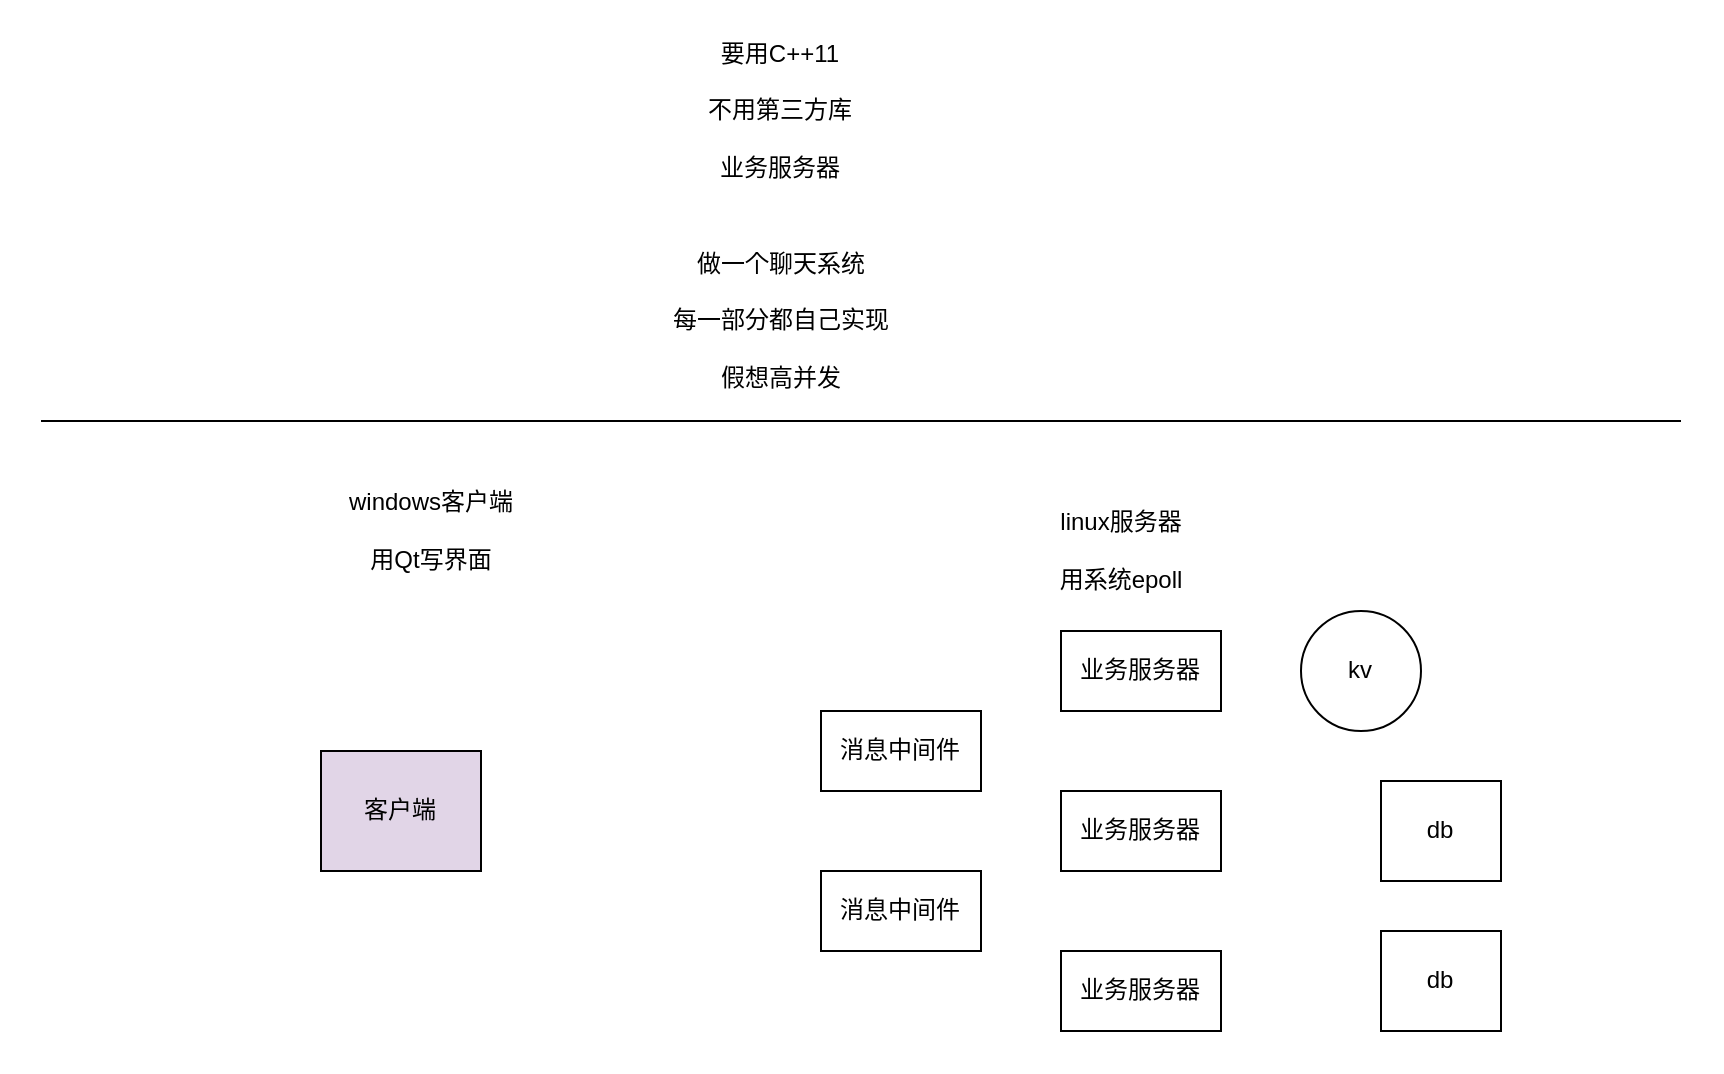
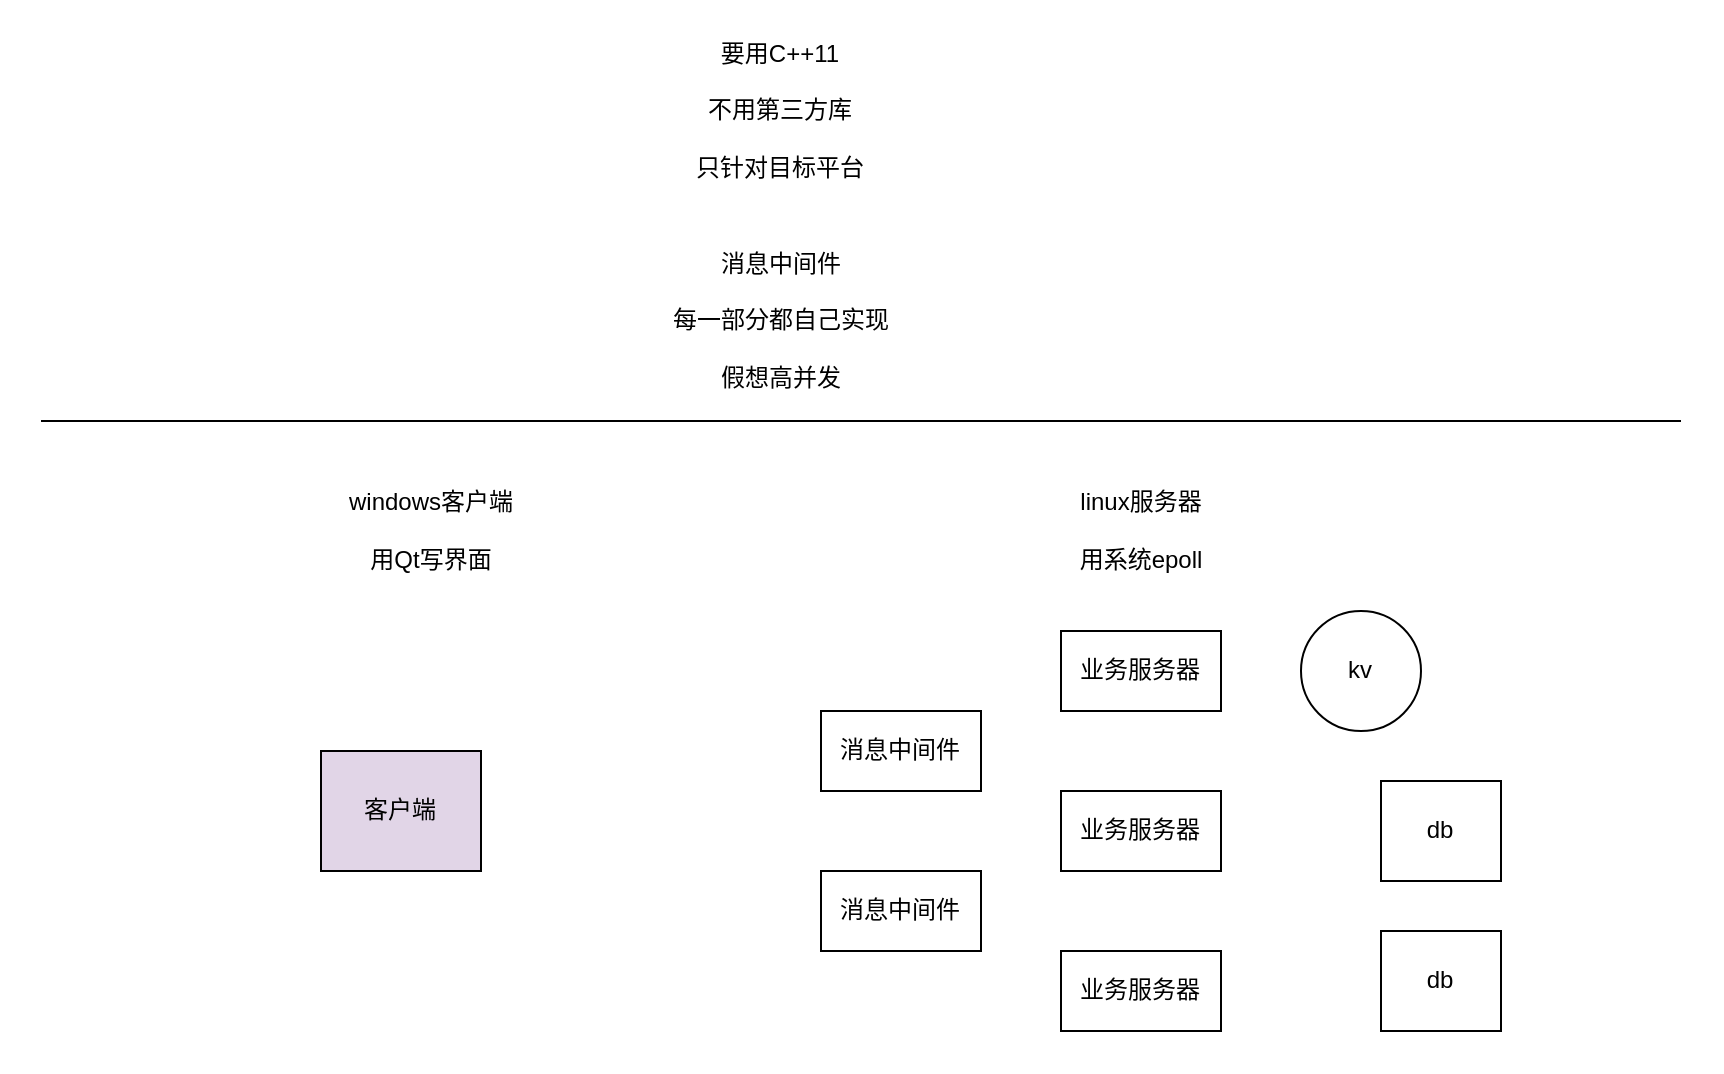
node "要用C++11 不用第三方库 业务服务器": label "要用C++11 不用第三方库 业务服务器" -> "要用C++11 不用第三方库 只针对目标平台"
node "做一个聊天系统 每一部分都自己实现 假想高并发": label "做一个聊天系统 每一部分都自己实现 假想高并发" -> "消息中间件 每一部分都自己实现 假想高并发"
node "linux服务器 用系统epoll": moved (1121, 551) -> (1141, 531)
